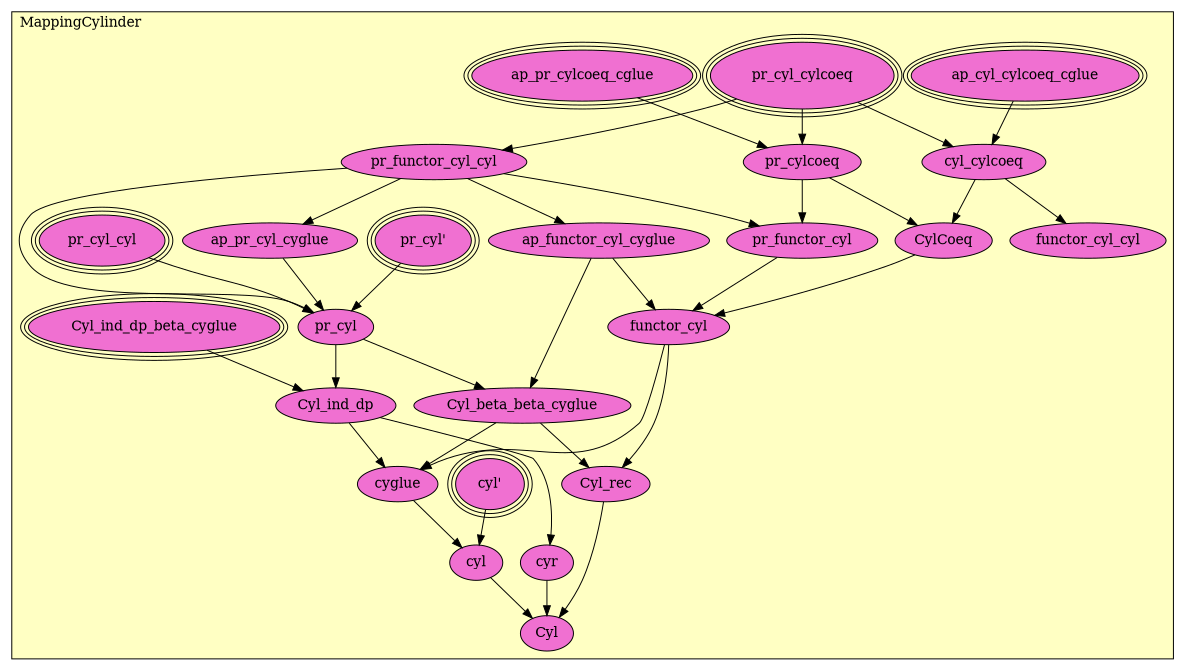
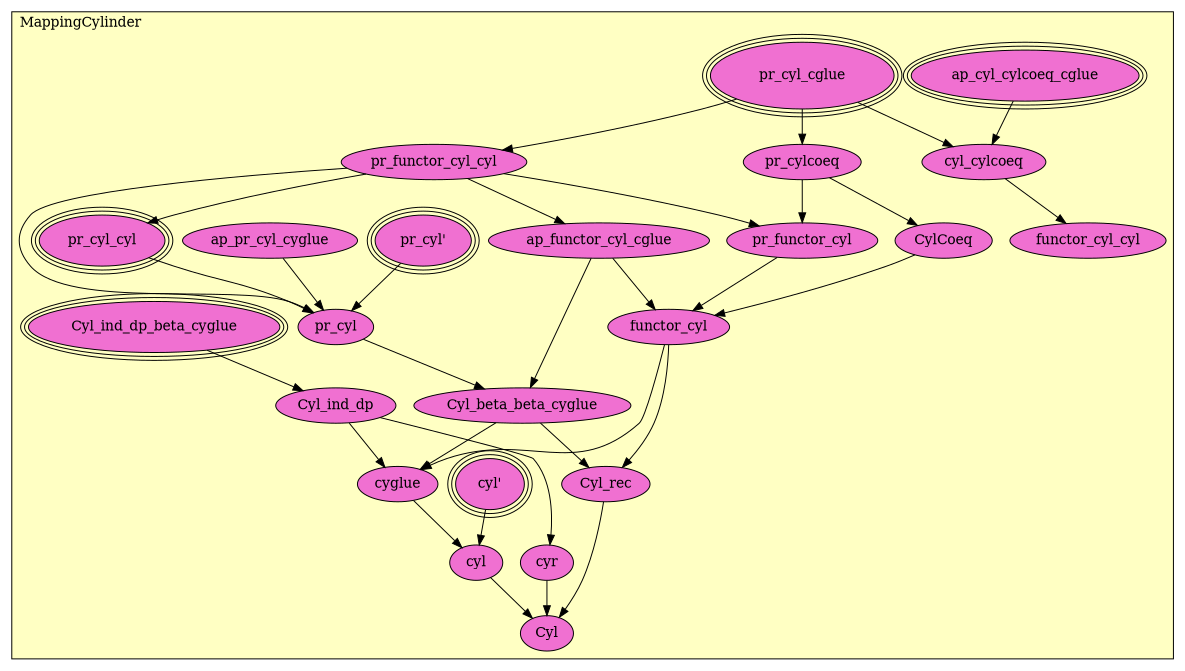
node "ap_pr_cylcoeq_cglue": removed
node "pr_cyl_cylcoeq": label "pr_cyl_cylcoeq" -> "pr_cyl_cglue"
edge "cyl_cylcoeq" -> "CylCoeq": removed
edge "pr_functor_cyl_cyl" -> "ap_pr_cyl_cyglue": now "pr_functor_cyl_cyl" -> "pr_cyl_cyl"
node "ap_functor_cyl_cyglue": label "ap_functor_cyl_cyglue" -> "ap_functor_cyl_cglue"
edge "pr_cyl" -> "Cyl_ind_dp": removed
